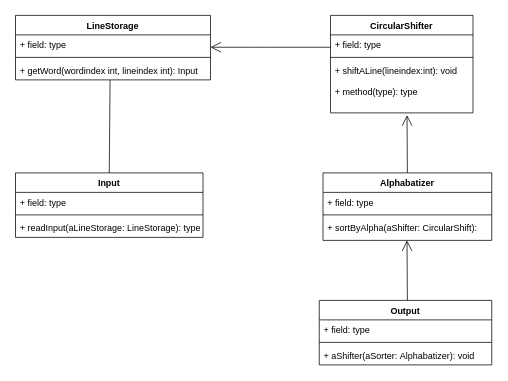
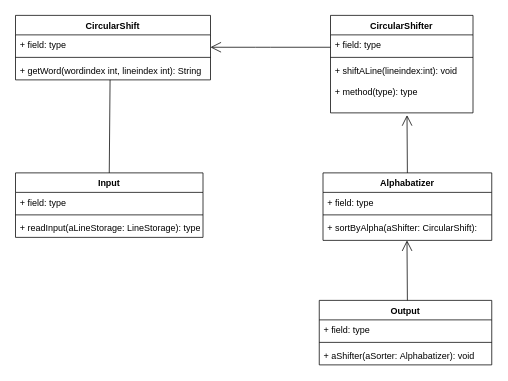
node "LineStorage": label "LineStorage" -> "CircularShift"
node "+ getWord(wordindex int, lineindex int): Input": label "+ getWord(wordindex int, lineindex int): Input" -> "+ getWord(wordindex int, lineindex int): String"
